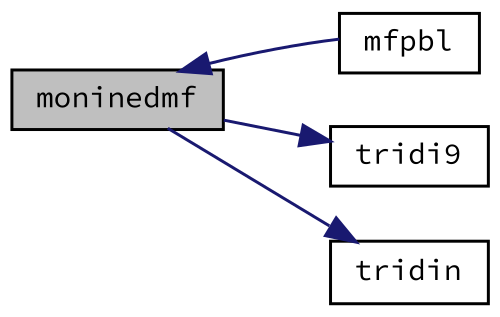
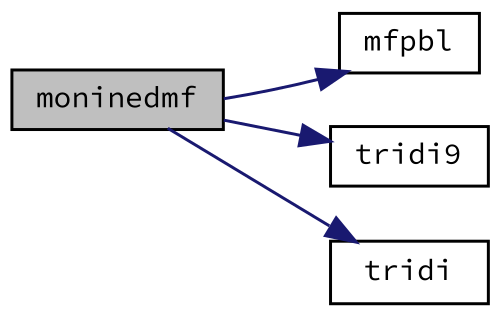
edge "mfpbl" -> "moninedmf": reversed
node "tridin": label "tridin" -> "tridi"
